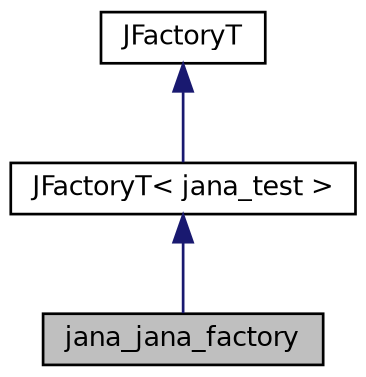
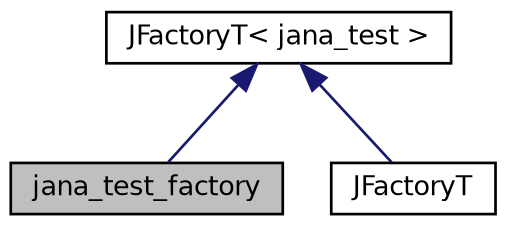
edge "JFactoryT< jana_test >" -> "JFactoryT": reversed
node "jana_jana_factory": label "jana_jana_factory" -> "jana_test_factory"
